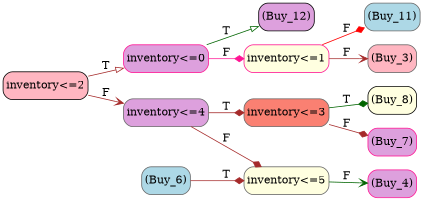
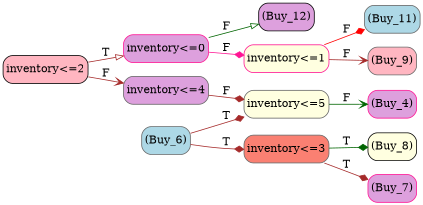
edge "inventory<=0" -> "(Buy_12)": label "T" -> "F"
node "(Buy_3)": label "(Buy_3)" -> "(Buy_9)"
edge "inventory<=4" -> "inventory<=3": now "(Buy_6)" -> "inventory<=3"
edge "inventory<=3" -> "(Buy_7)": label "F" -> "T"
